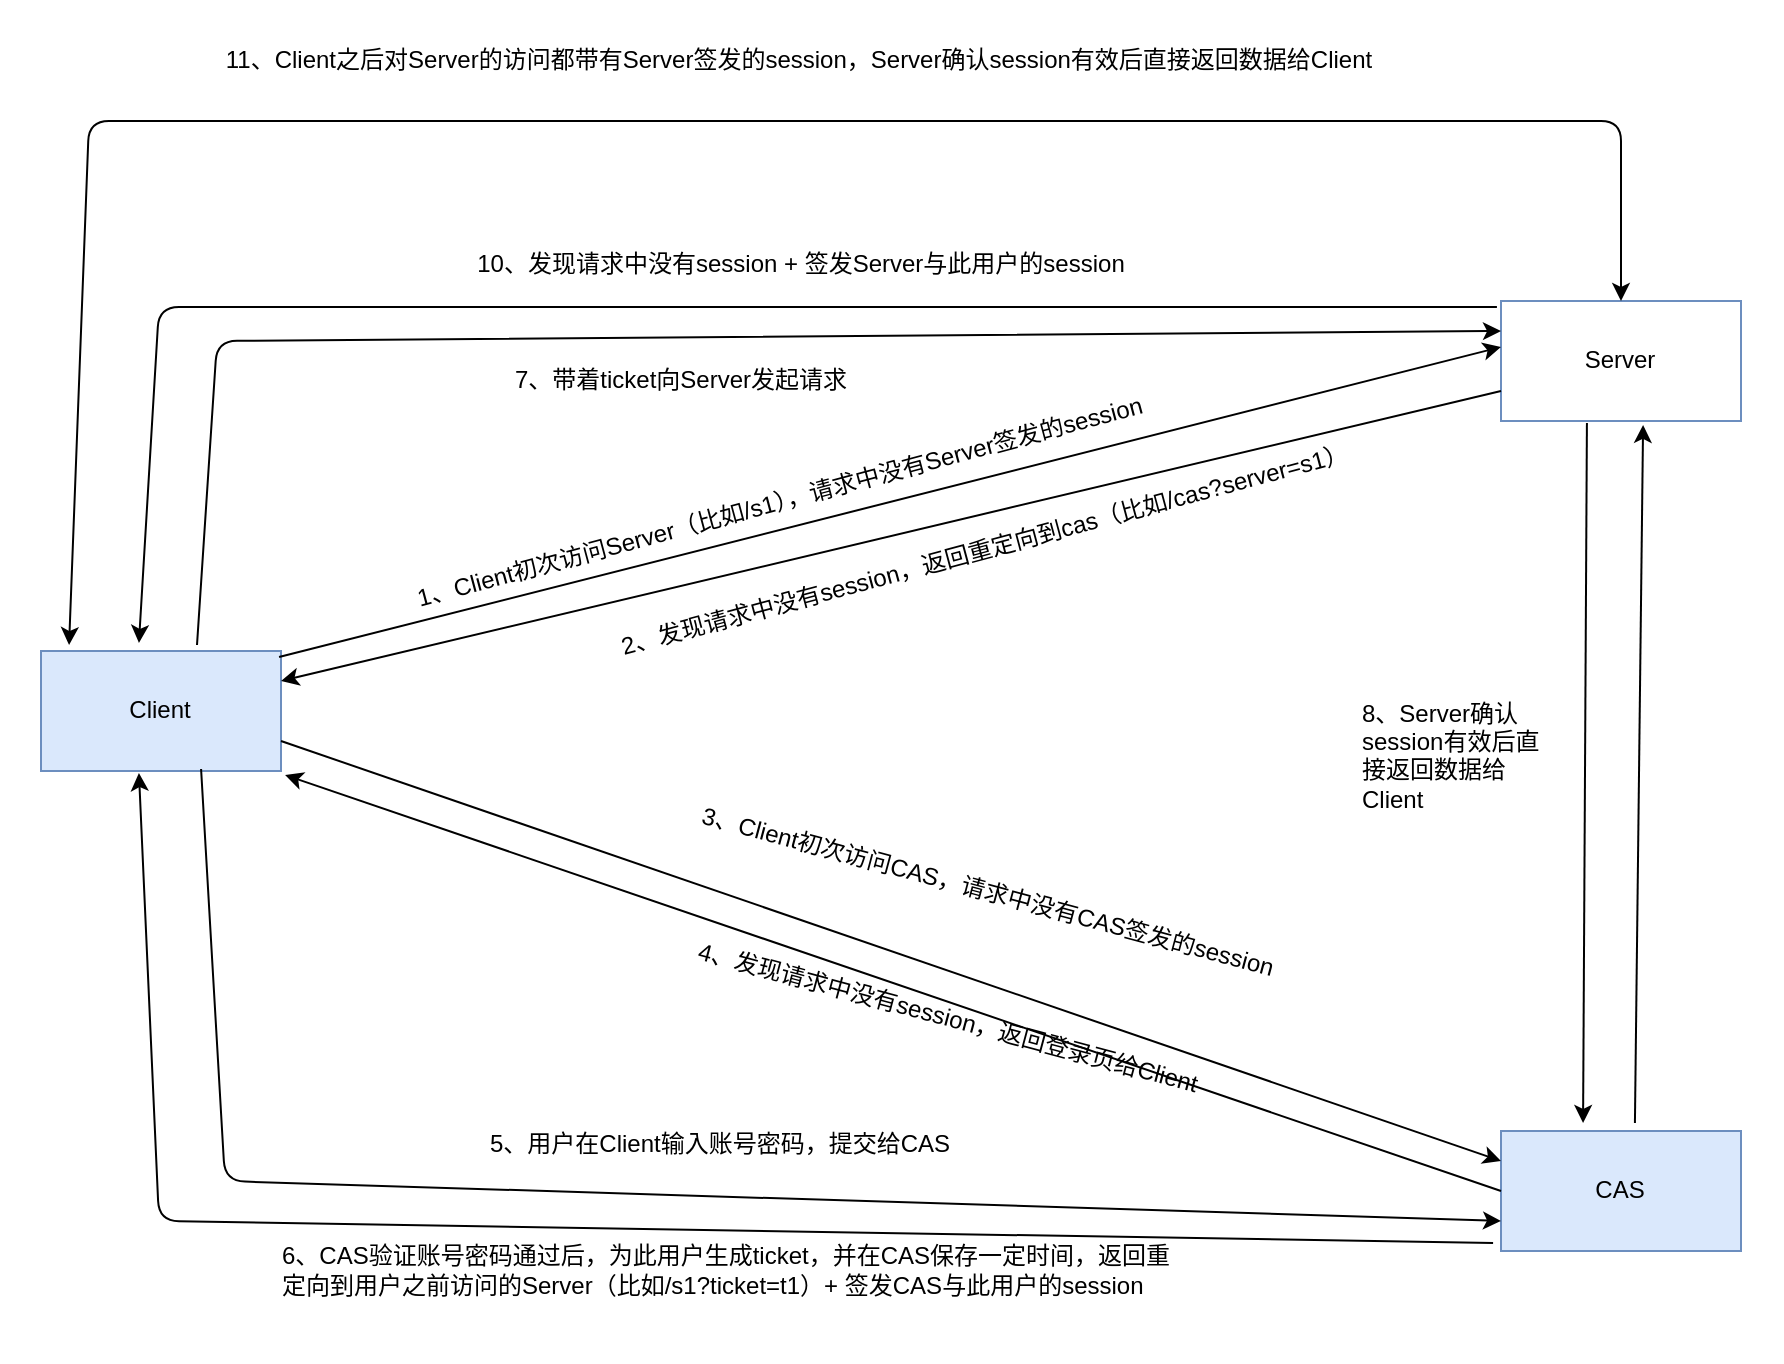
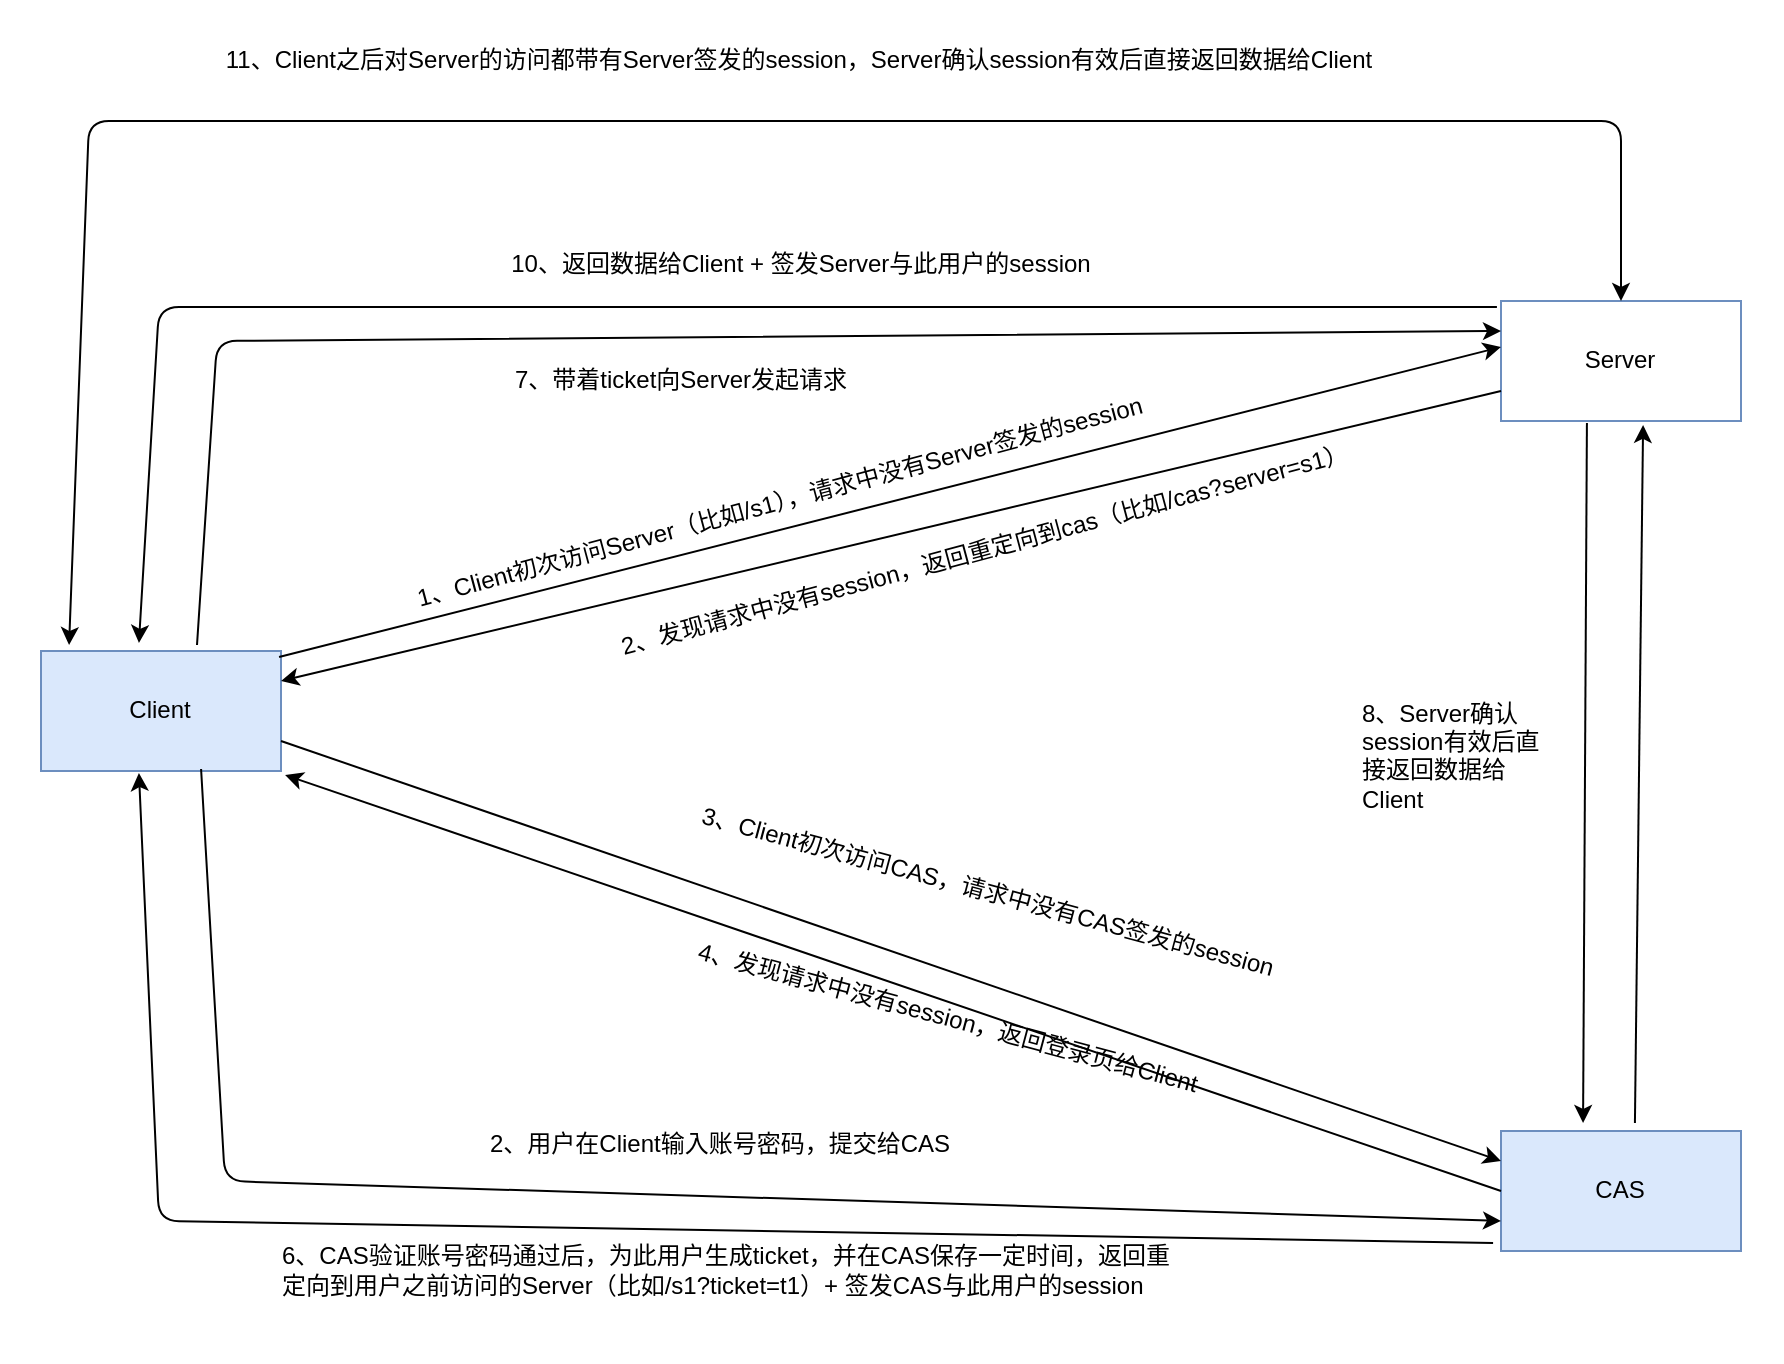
node "10、发现请求中没有session + 签发Server与此用户的session": label "10、发现请求中没有session + 签发Server与此用户的session" -> "10、返回数据给Client + 签发Server与此用户的session"
node "5、用户在Client输入账号密码，提交给CAS": label "5、用户在Client输入账号密码，提交给CAS" -> "2、用户在Client输入账号密码，提交给CAS"
